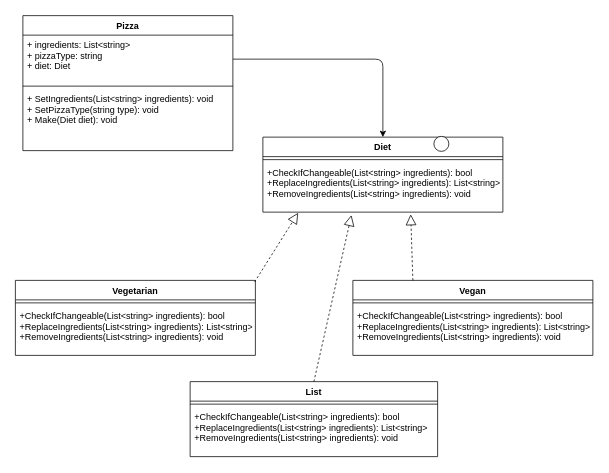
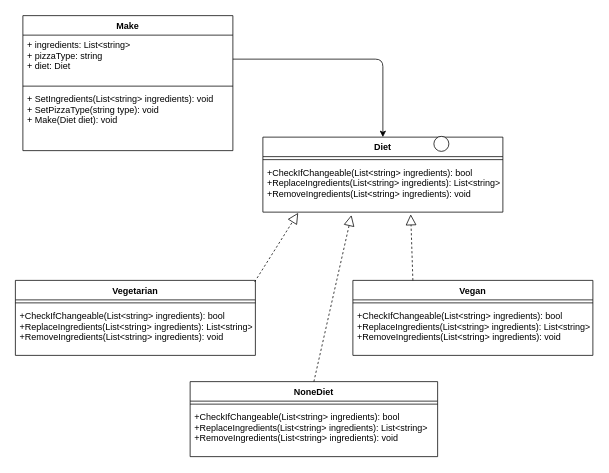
node "Pizza": label "Pizza" -> "Make"
node "List": label "List" -> "NoneDiet"
